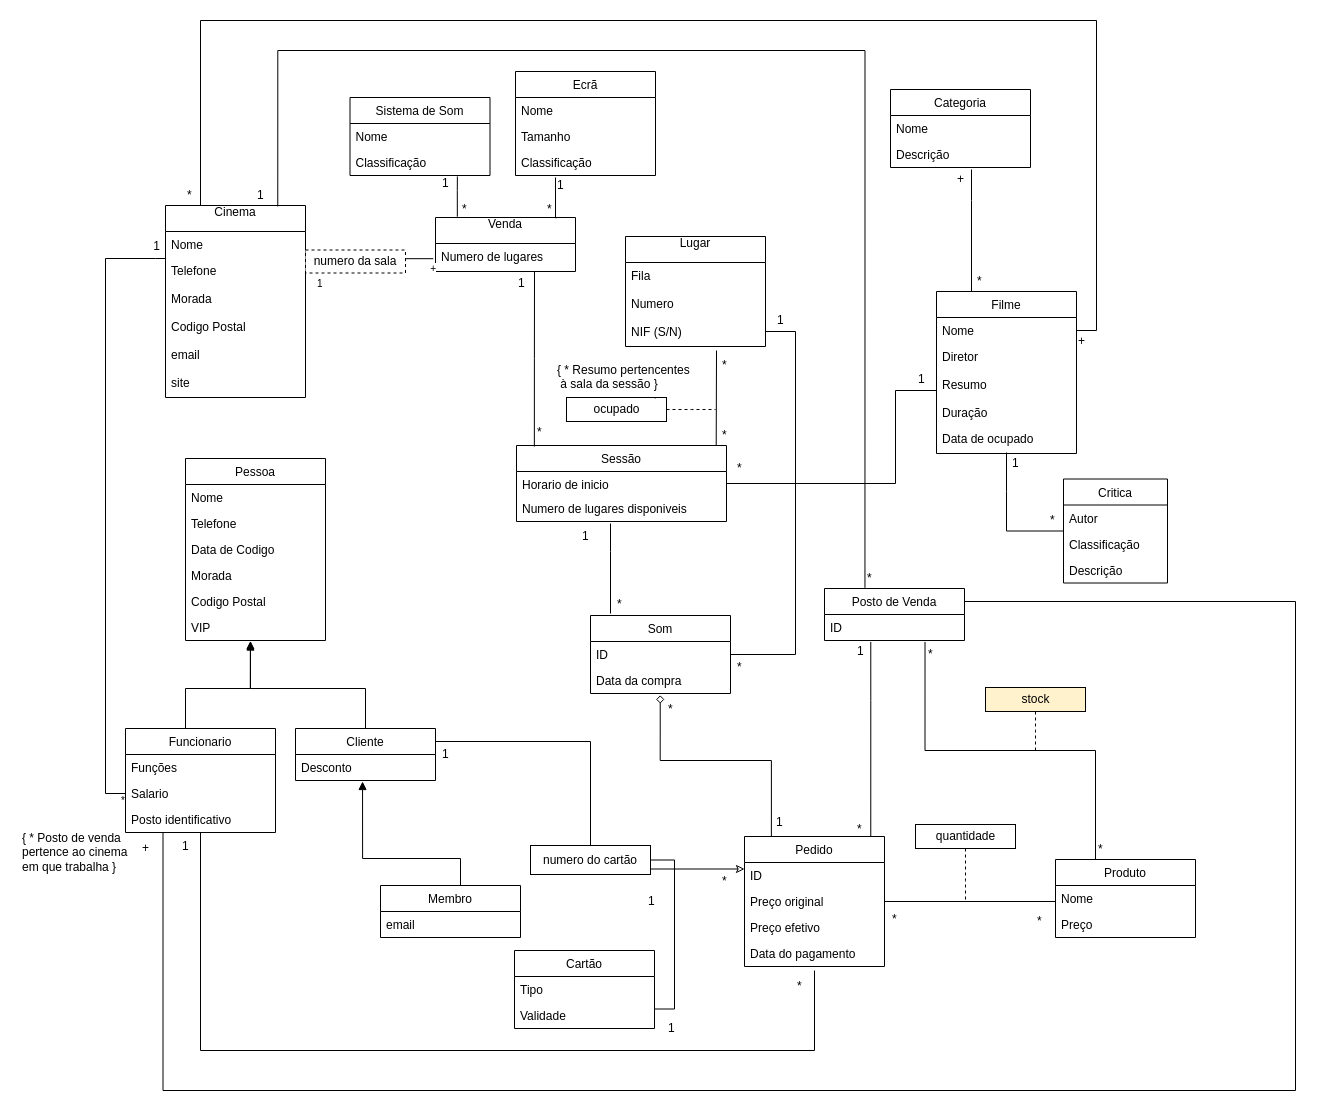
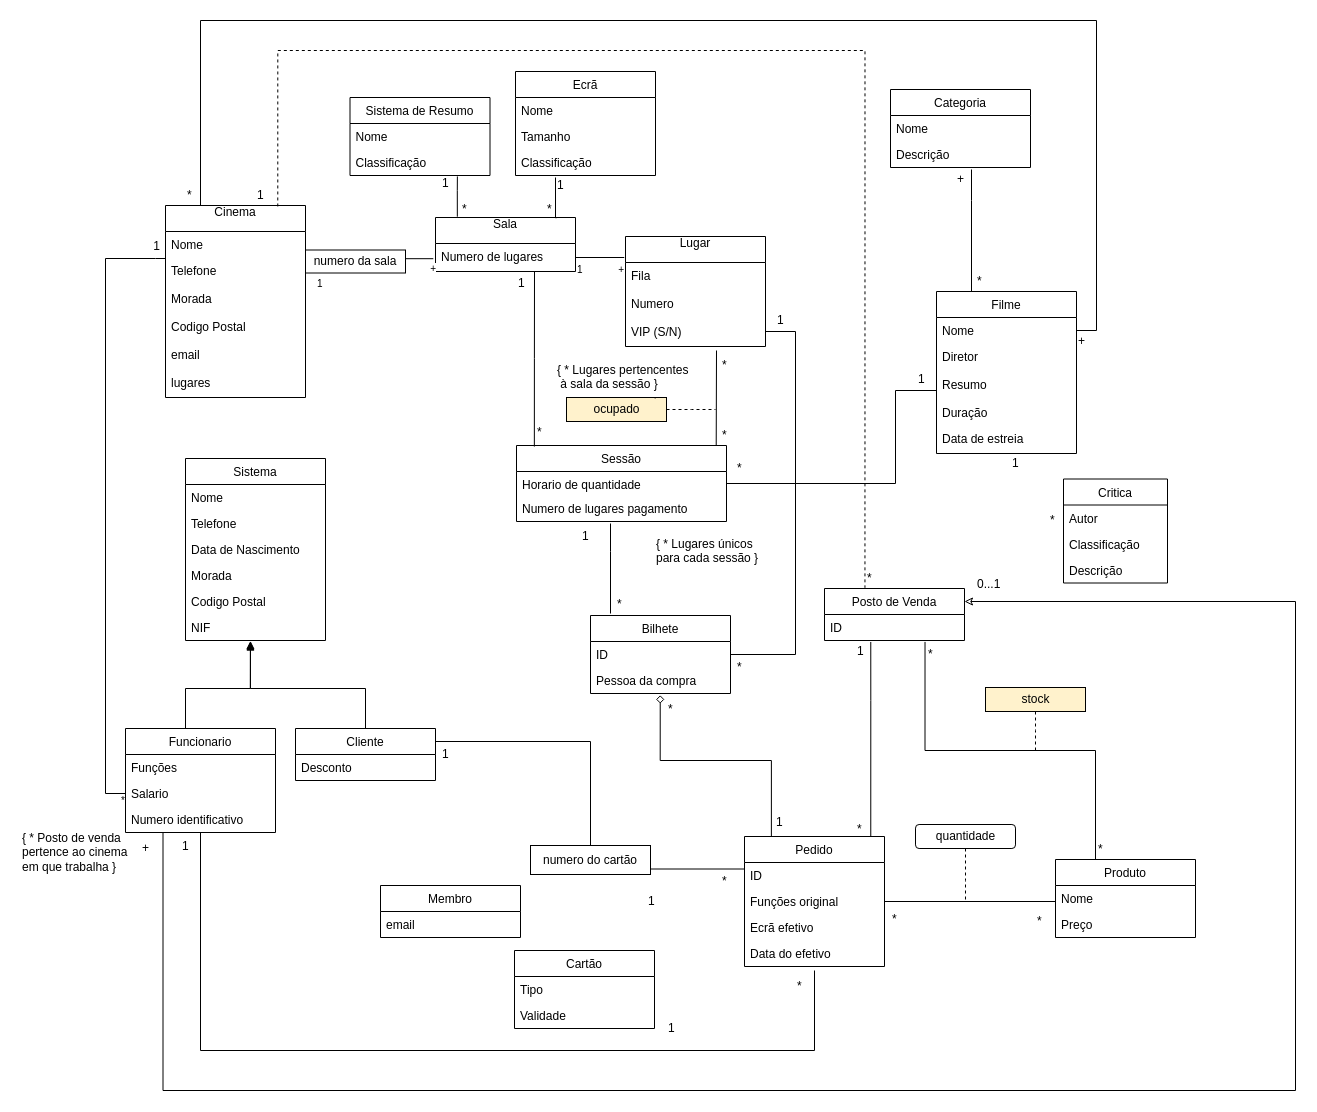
edge "Cinema" -- "Posto de Venda": style solid -> dashed
node "Sistema de Som": label "Sistema de Som" -> "Sistema de Resumo"
node "Venda": label "Venda" -> "Sala"
edge "Numero de lugares" -- "Lugar": added, labels "1", "+"
node "numero da sala": style dashed -> solid
node "NIF (S/N)": label "NIF (S/N)" -> "VIP (S/N)"
node "{ * Resumo pertencentes à sala da sessão }": label "{ * Resumo pertencentes à sala da sessão }" -> "{ * Lugares pertencentes à sala da sessão }"
node "site": label "site" -> "lugares"
node "ocupado": fillcolor #ffffff -> #fff2cc
node "Data de ocupado": label "Data de ocupado" -> "Data de estreia"
node "Pessoa": label "Pessoa" -> "Sistema"
node "Horario de inicio": label "Horario de inicio" -> "Horario de quantidade"
node "Numero de lugares disponiveis": label "Numero de lugares disponiveis" -> "Numero de lugares pagamento"
edge "Filme" -- "Critica": removed
node "Data de Codigo": label "Data de Codigo" -> "Data de Nascimento"
node "{ * Lugares únicos para cada sessão }": added
node "0...1": added
edge "Posto de Venda" -- "Funcionario": arrowhead none -> classic
node "VIP": label "VIP" -> "NIF"
node "Som": label "Som" -> "Bilhete"
node "Data da compra": label "Data da compra" -> "Pessoa da compra"
node "Posto identificativo": label "Posto identificativo" -> "Numero identificativo"
node "quantidade": shape rectangle -> rounded rectangle
edge "Membro" -> "Desconto": removed
edge "Cliente" -> "Pedido": arrowhead classic -> none
node "Preço original": label "Preço original" -> "Funções original"
node "Preço efetivo": label "Preço efetivo" -> "Ecrã efetivo"
edge "numero do cartão" -- "Cartão": removed
node "Data do pagamento": label "Data do pagamento" -> "Data do efetivo"
